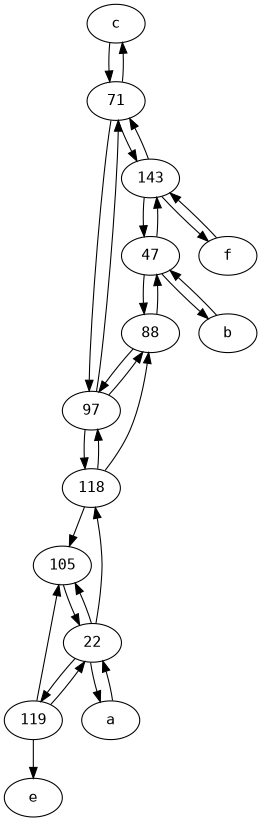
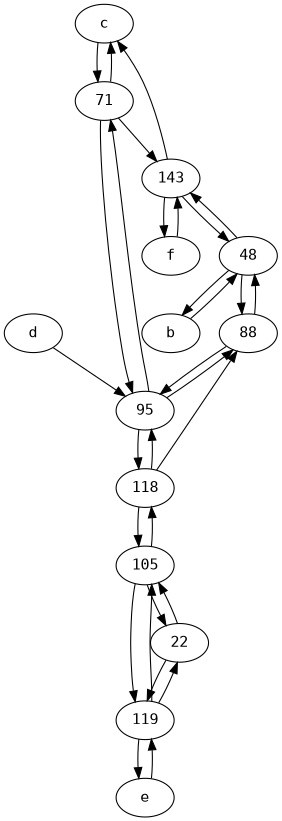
edge "143" -> "71": now "143" -> "c"
node "47": label "47" -> "48"
node "d": added
node "97": label "97" -> "95"
edge "22" -> "118": now "105" -> "118"
edge "105" -> "119": added
node "a": removed
edge "e" -> "119": added
